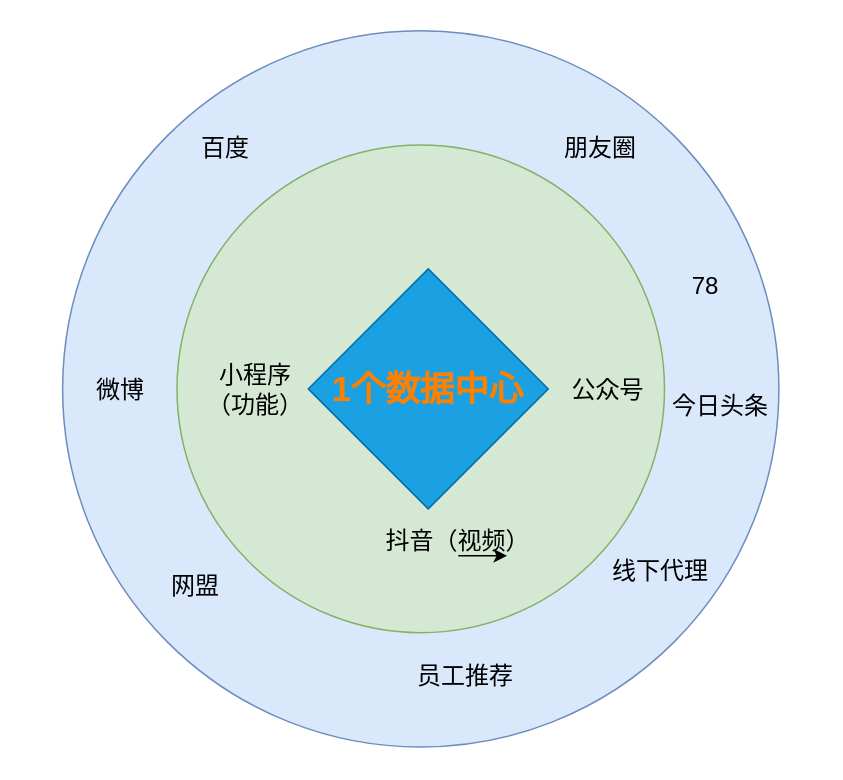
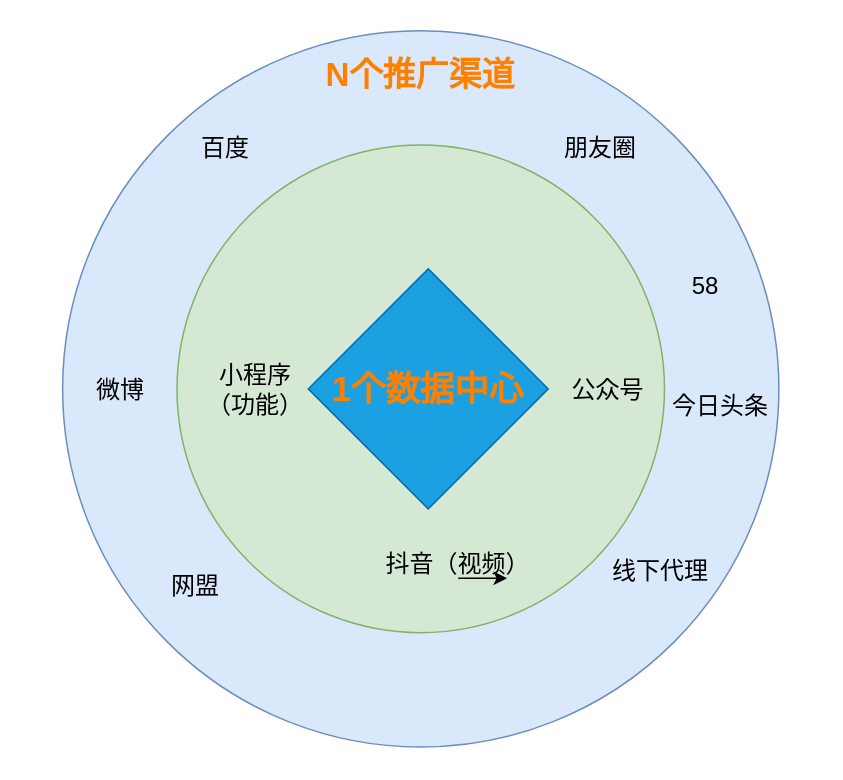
node "N个推广渠道": added
node "78": label "78" -> "58"
node "抖音（视频）": moved (458, 541) -> (458, 563)
node "员工推荐": removed
